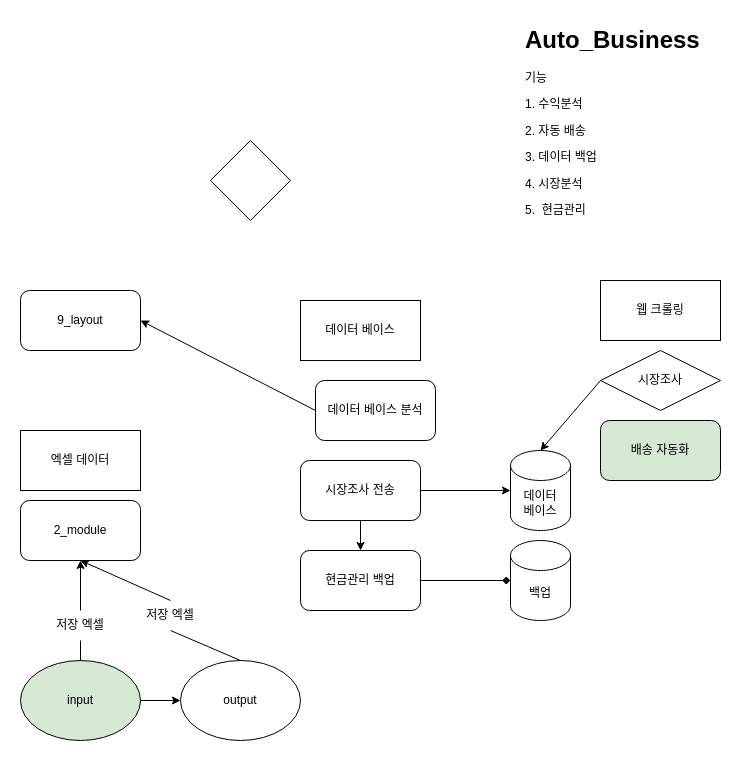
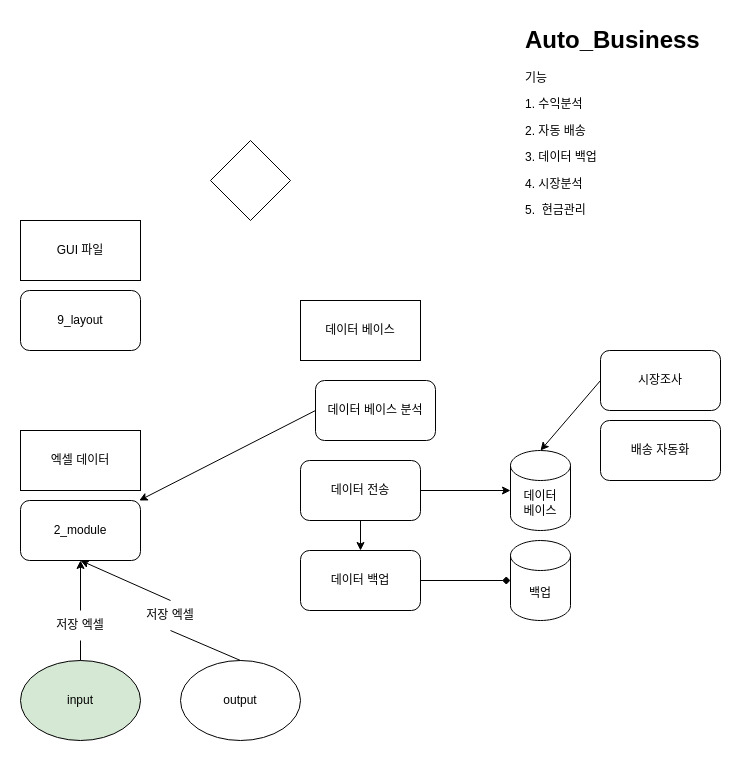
node "GUI 파일": added
node "웹 크롤링": removed
edge "데이터 베이스 분석" -> "9_layout": now "데이터 베이스 분석" -> "2_module"
node "시장조사": shape diamond -> rounded rectangle
node "배송 자동화": fillcolor #d5e8d4 -> #ffffff
node "시장조사 전송": label "시장조사 전송" -> "데이터 전송"
node "현금관리 백업": label "현금관리 백업" -> "데이터 백업"
edge "input" -> "output": removed
